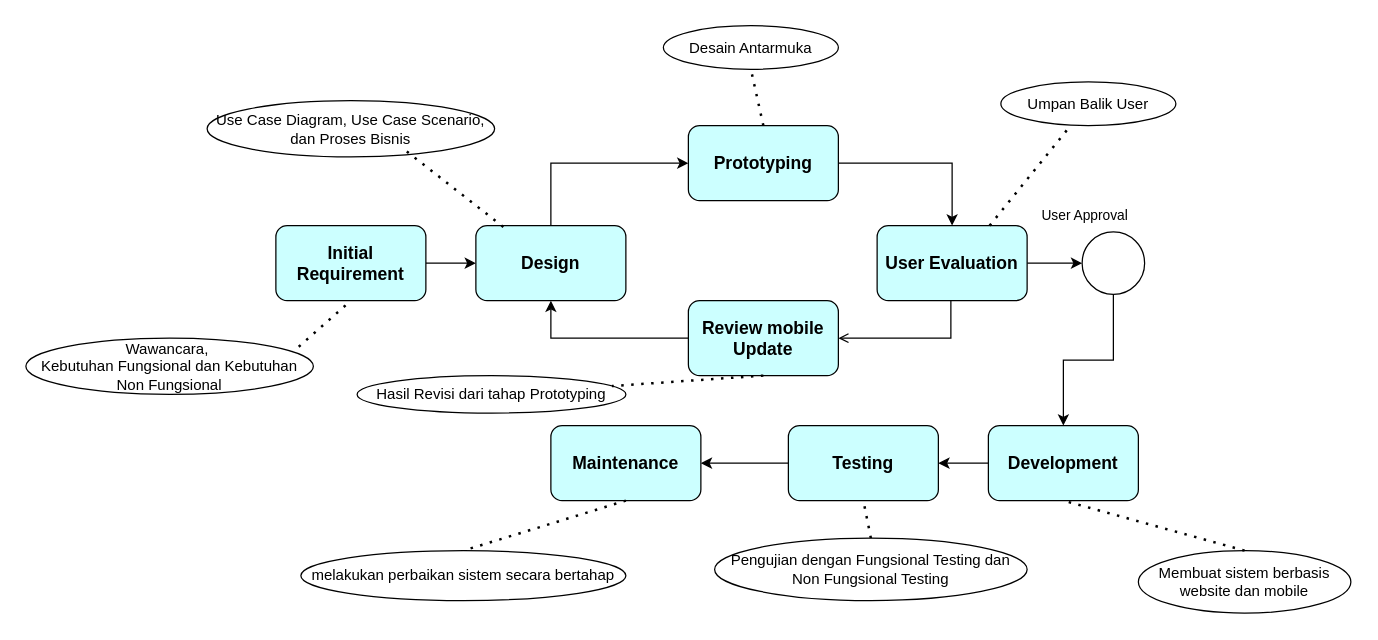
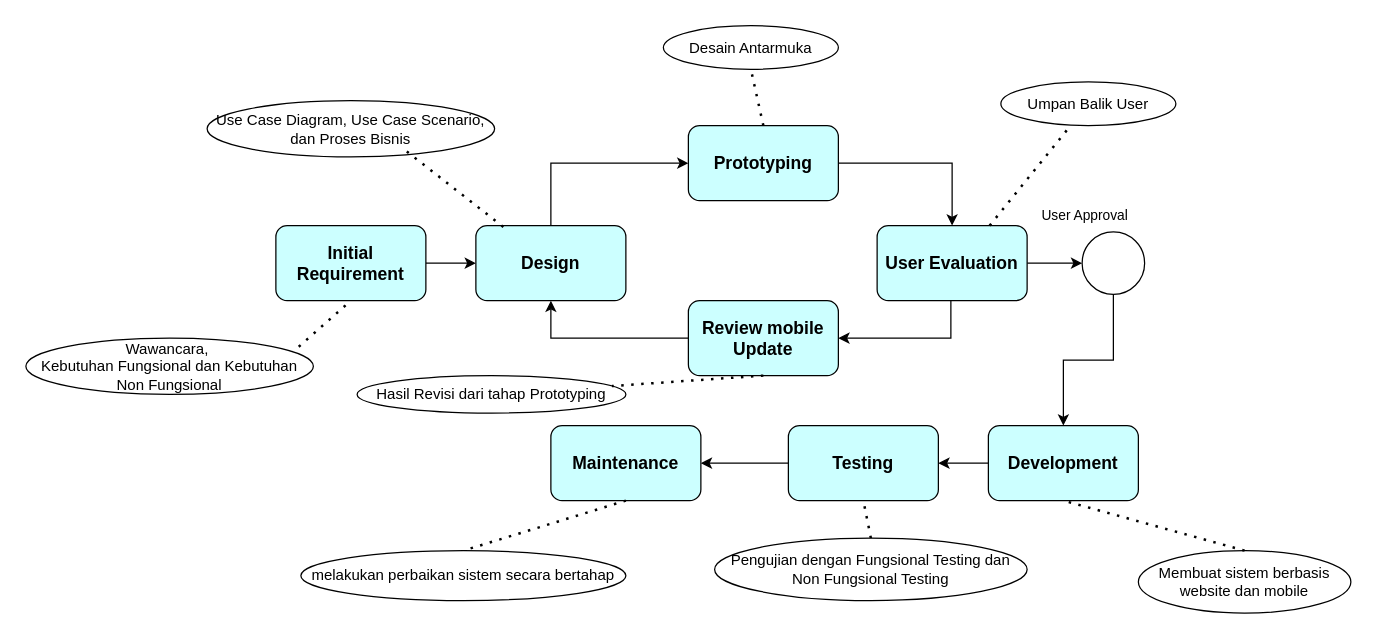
edge "User Evaluation" -> "Review mobile Update": arrowhead open -> classic
